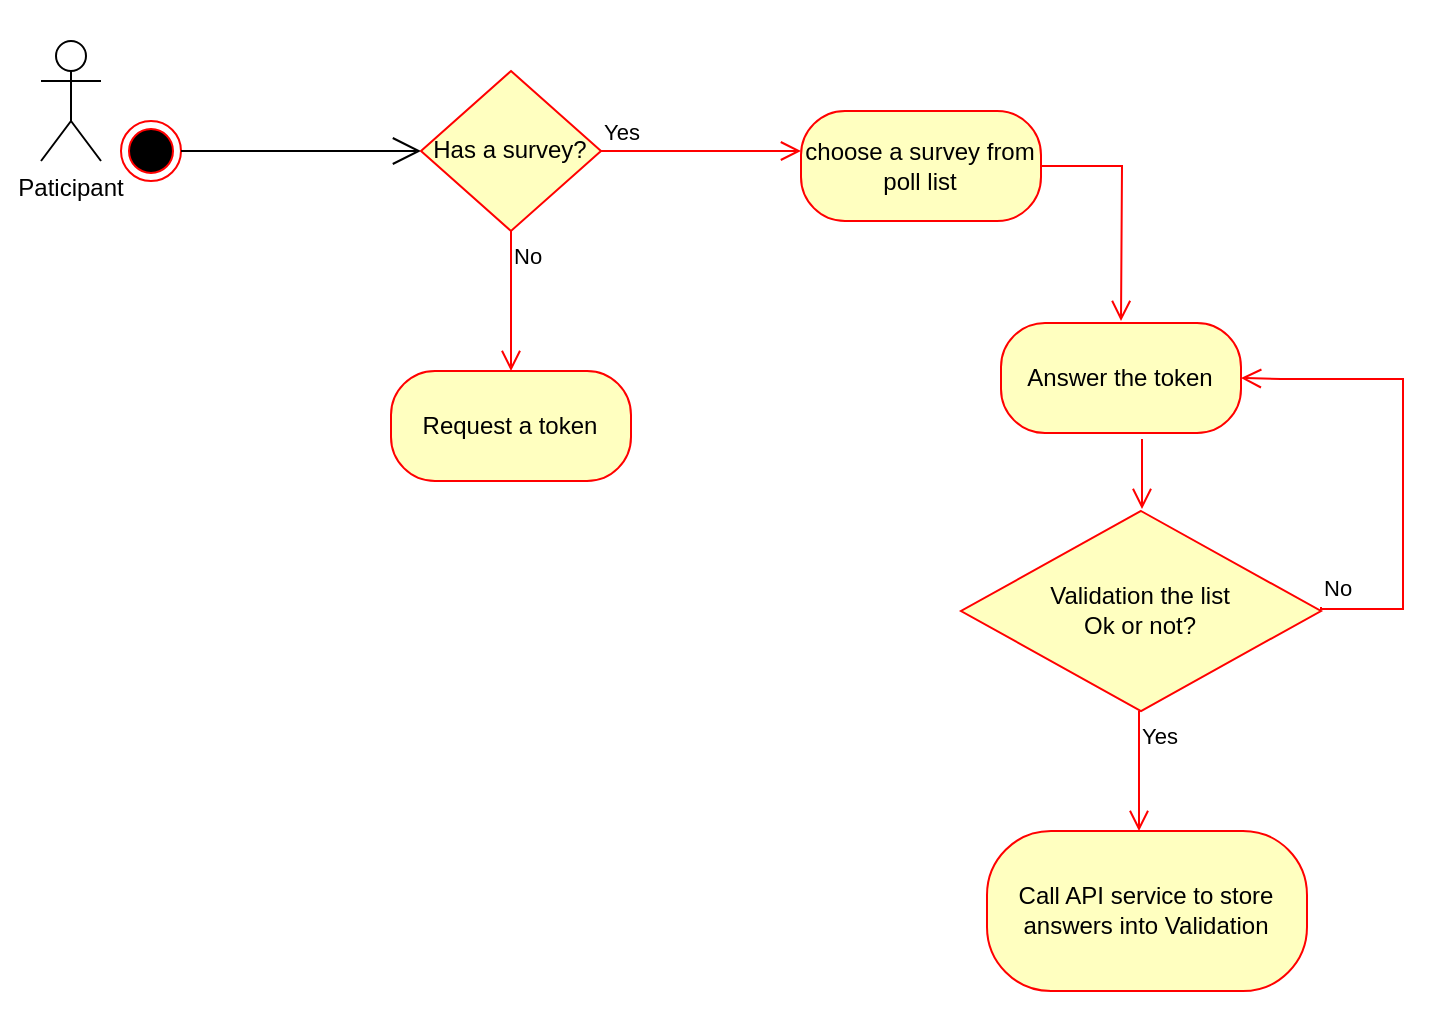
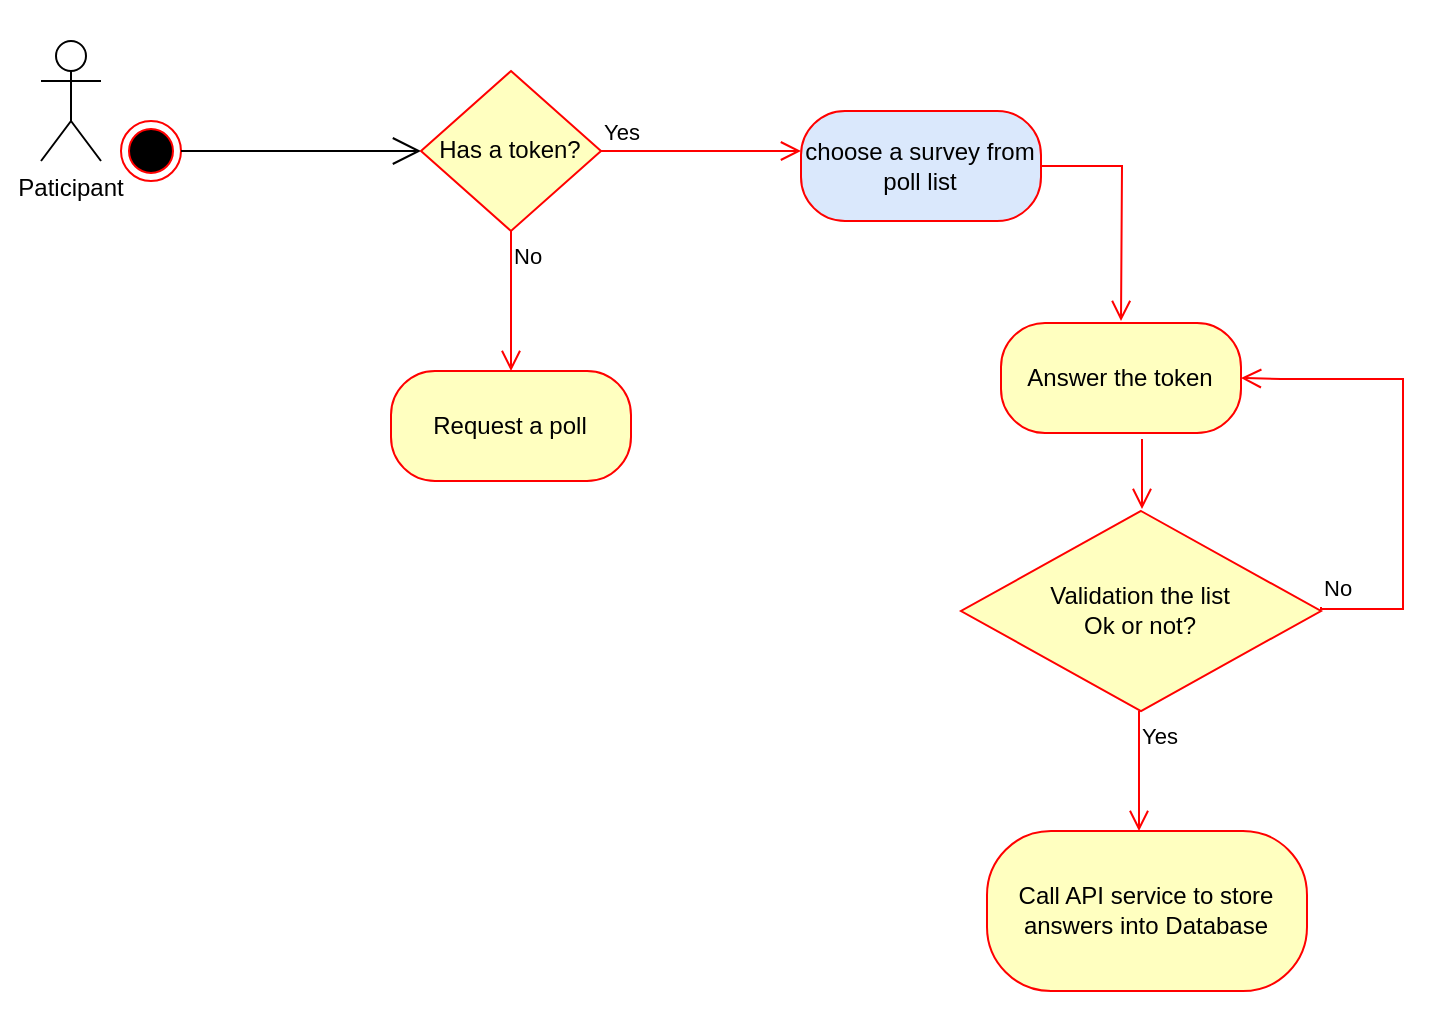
node "Has a survey?": label "Has a survey?" -> "Has a token?"
node "choose a survey from poll list": fillcolor #ffffc0 -> #dae8fc
node "Request a token": label "Request a token" -> "Request a poll"
node "Call API service to store answers into Validation": label "Call API service to store answers into Validation" -> "Call API service to store answers into Database"
